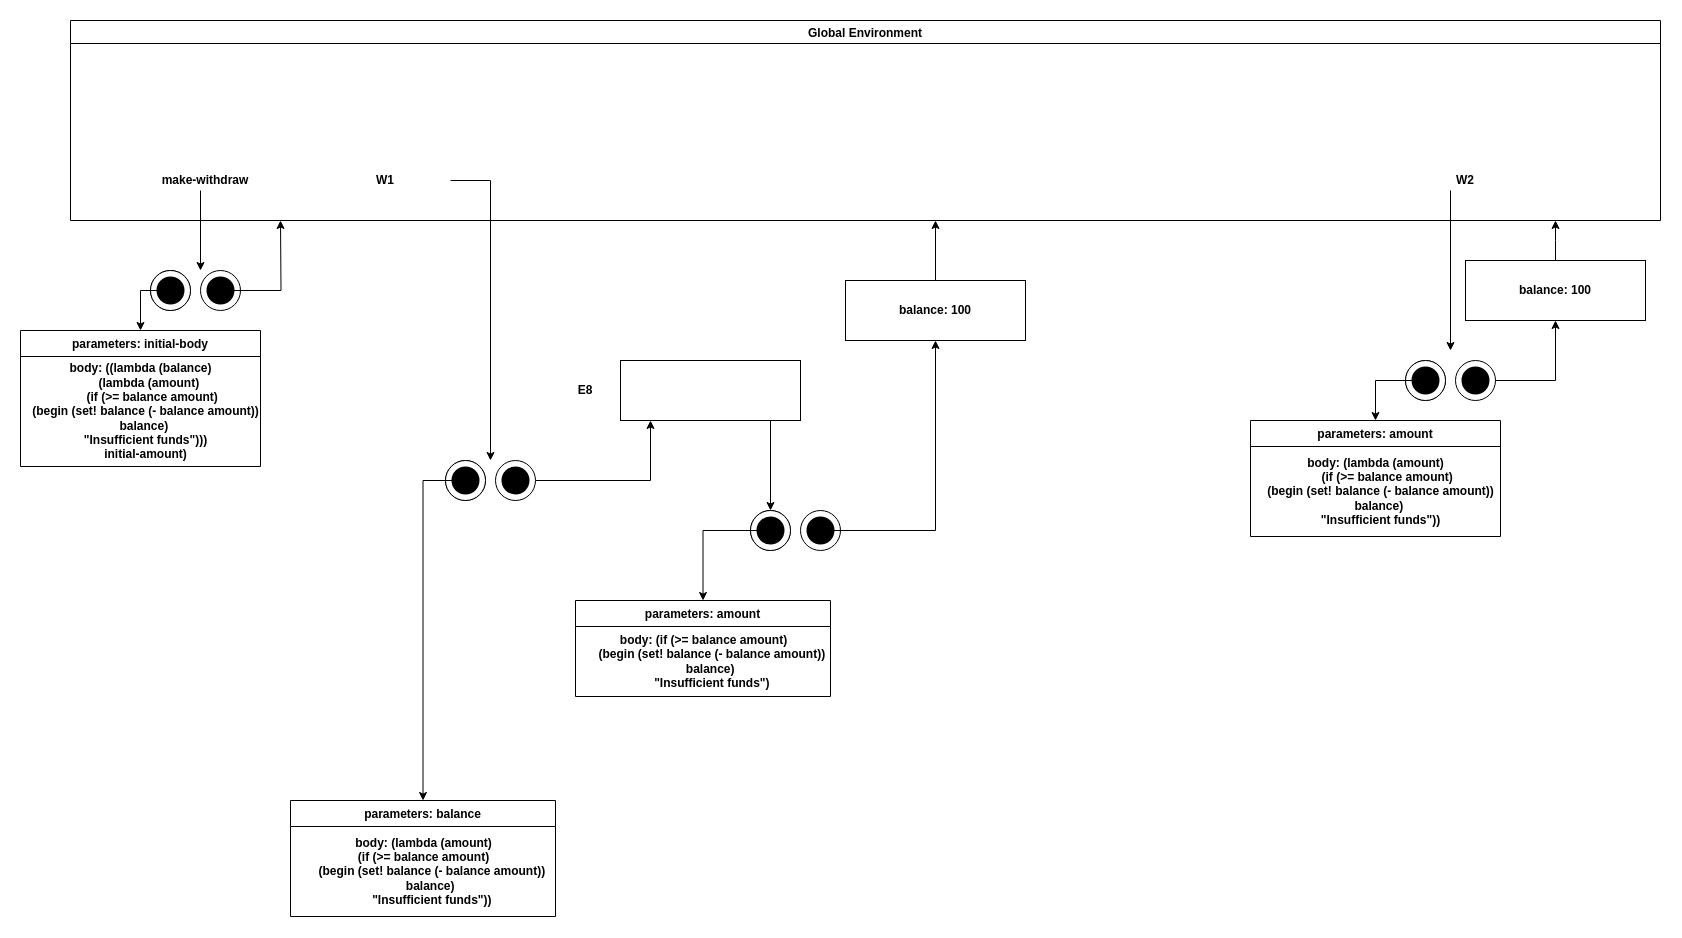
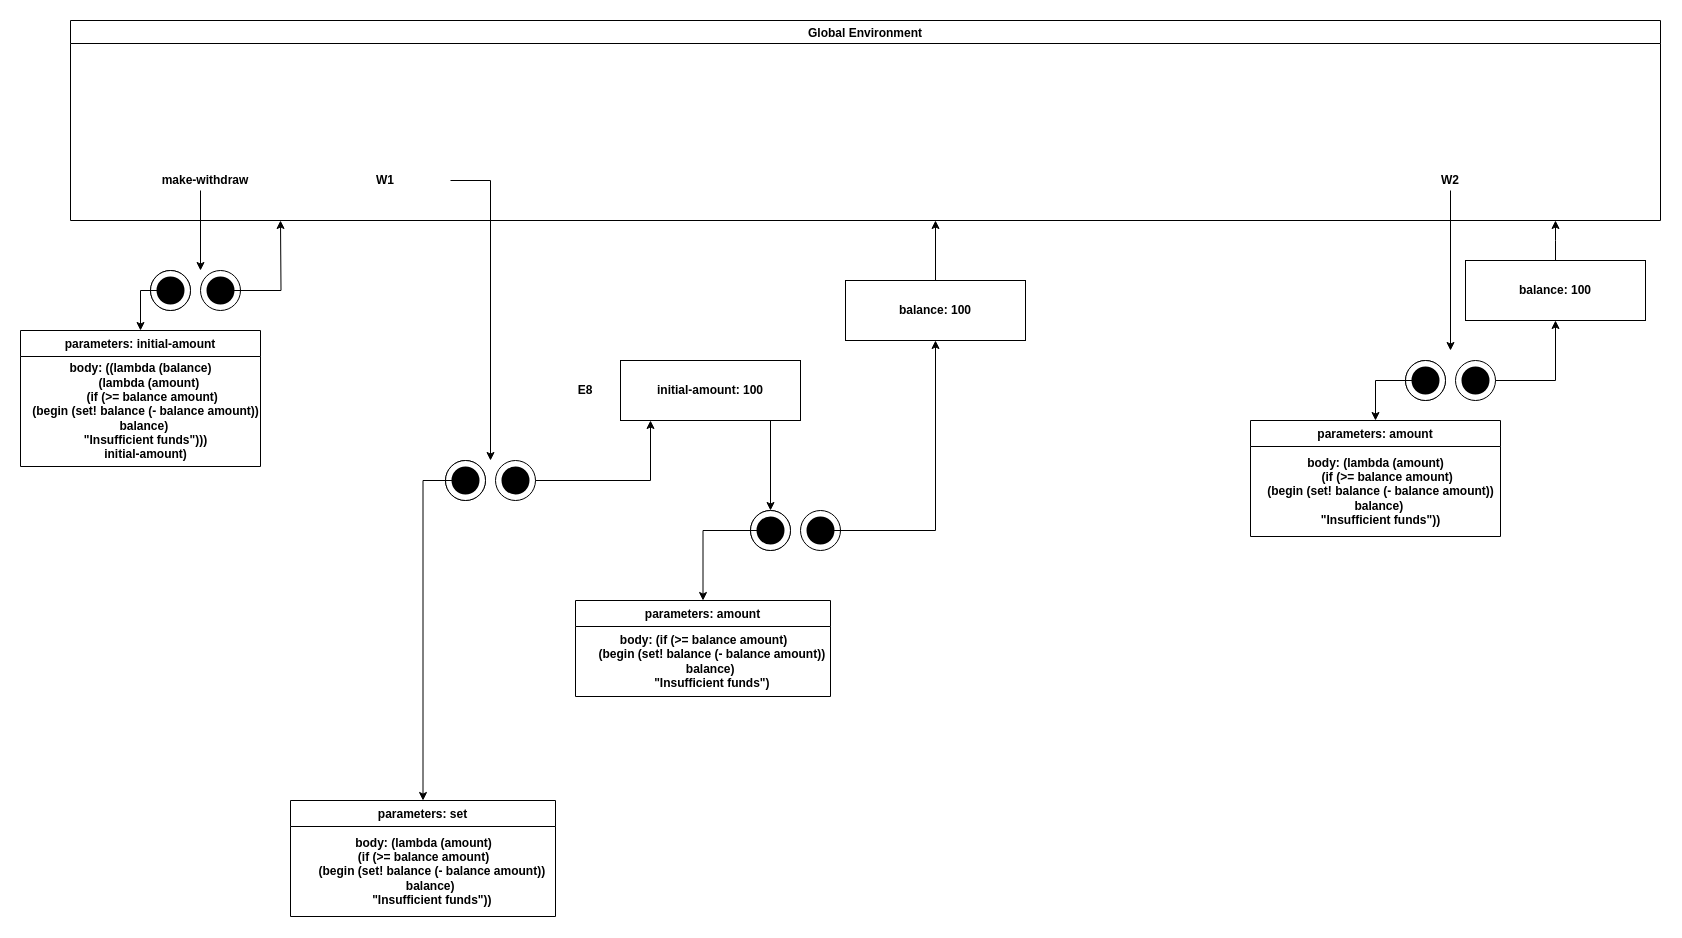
node "W2": moved (1466, 181) -> (1451, 181)
node "parameters: initial-body": label "parameters: initial-body" -> "parameters: initial-amount"
node "initial-amount: 100": added
node "parameters: balance": label "parameters: balance" -> "parameters: set"
